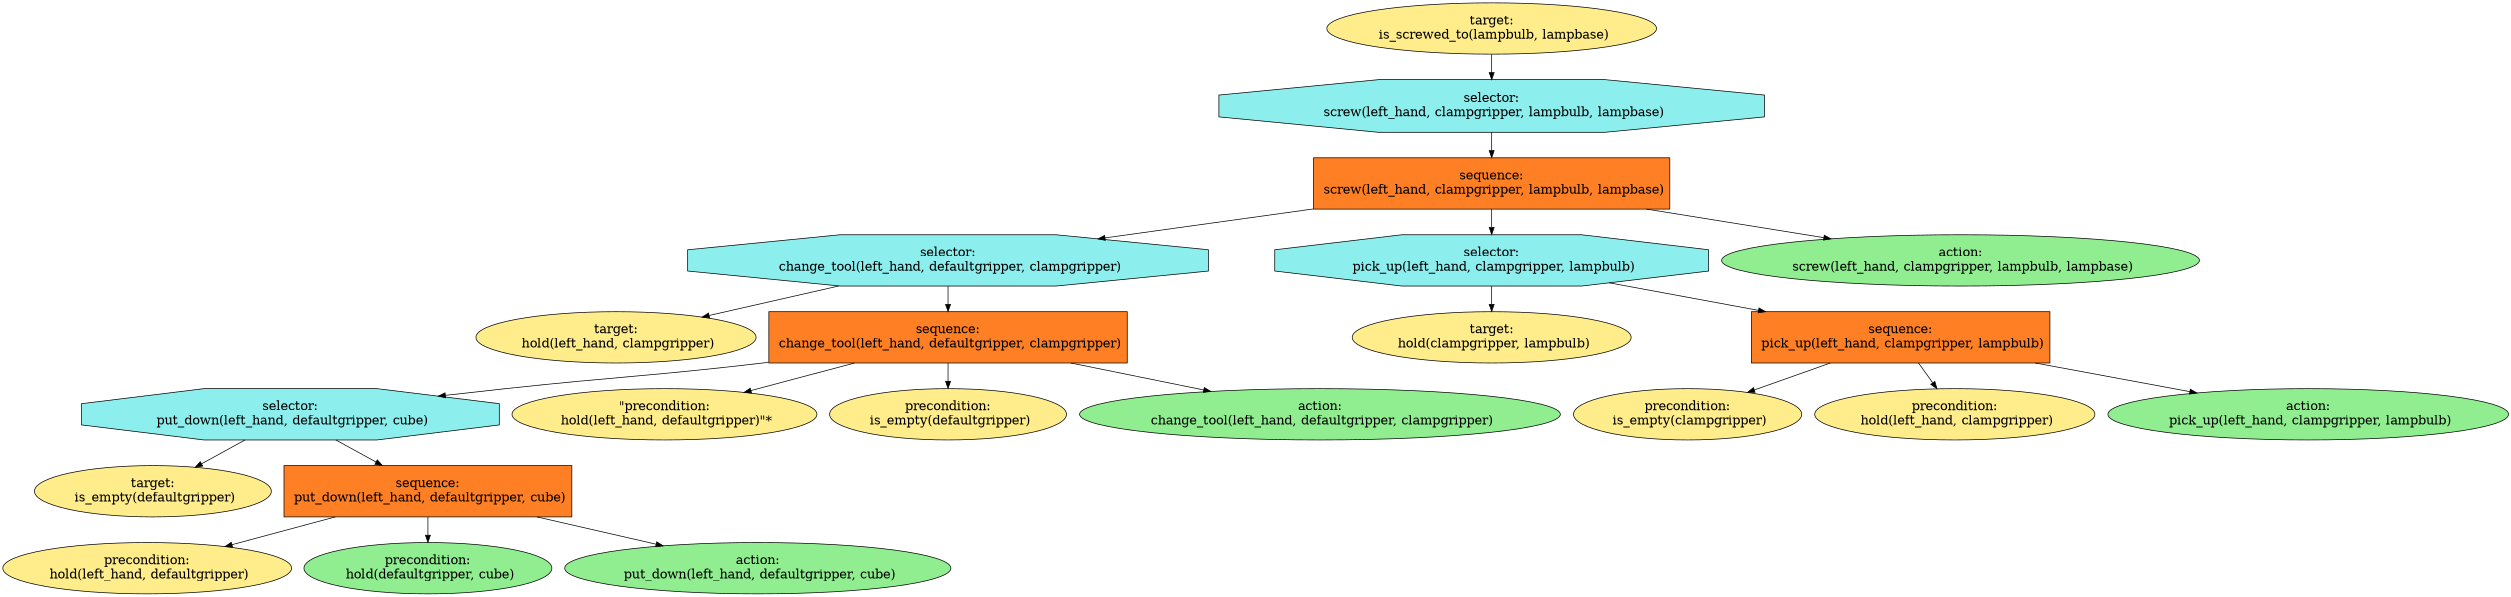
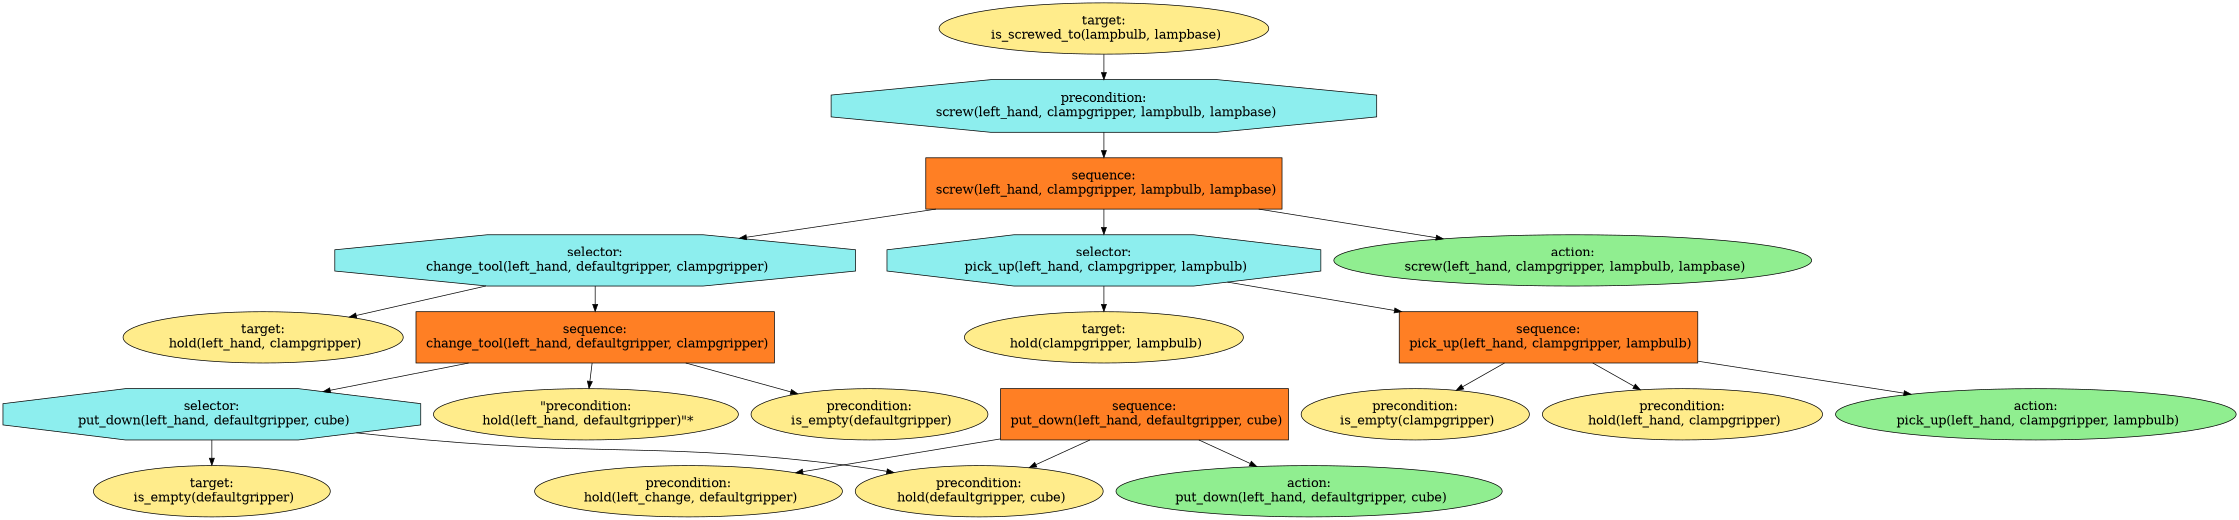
node "selector: screw(left_hand, clampgripper, lampbulb, lampbase)": label "selector: screw(left_hand, clampgripper, lampbulb, lampbase)" -> "precondition: screw(left_hand, clampgripper, lampbulb, lampbase)"
node "action: change_tool(left_hand, defaultgripper, clampgripper)": removed
edge "selector: put_down(left_hand, defaultgripper, cube)" -> "sequence: put_down(left_hand, defaultgripper, cube)": now "selector: put_down(left_hand, defaultgripper, cube)" -> "precondition: hold(defaultgripper, cube)"
node "precondition: hold(left_hand, defaultgripper)": label "precondition: hold(left_hand, defaultgripper)" -> "precondition: hold(left_change, defaultgripper)"
node "precondition: hold(defaultgripper, cube)": fillcolor lightgreen -> lightgoldenrod1
